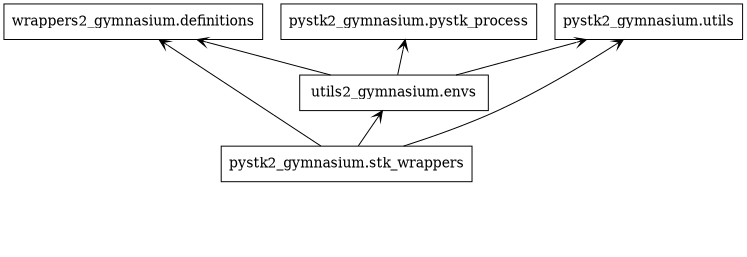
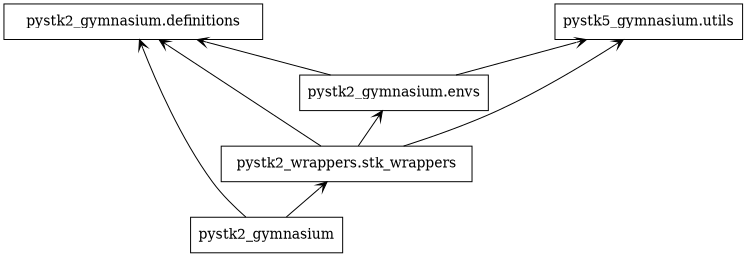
node "wrappers2_gymnasium.definitions": label "wrappers2_gymnasium.definitions" -> "pystk2_gymnasium.definitions"
node "pystk2_gymnasium.pystk_process": removed
node "pystk2_gymnasium.utils": label "pystk2_gymnasium.utils" -> "pystk5_gymnasium.utils"
node "utils2_gymnasium.envs": label "utils2_gymnasium.envs" -> "pystk2_gymnasium.envs"
node "pystk2_gymnasium.stk_wrappers": label "pystk2_gymnasium.stk_wrappers" -> "pystk2_wrappers.stk_wrappers"
node "pystk2_gymnasium": added
